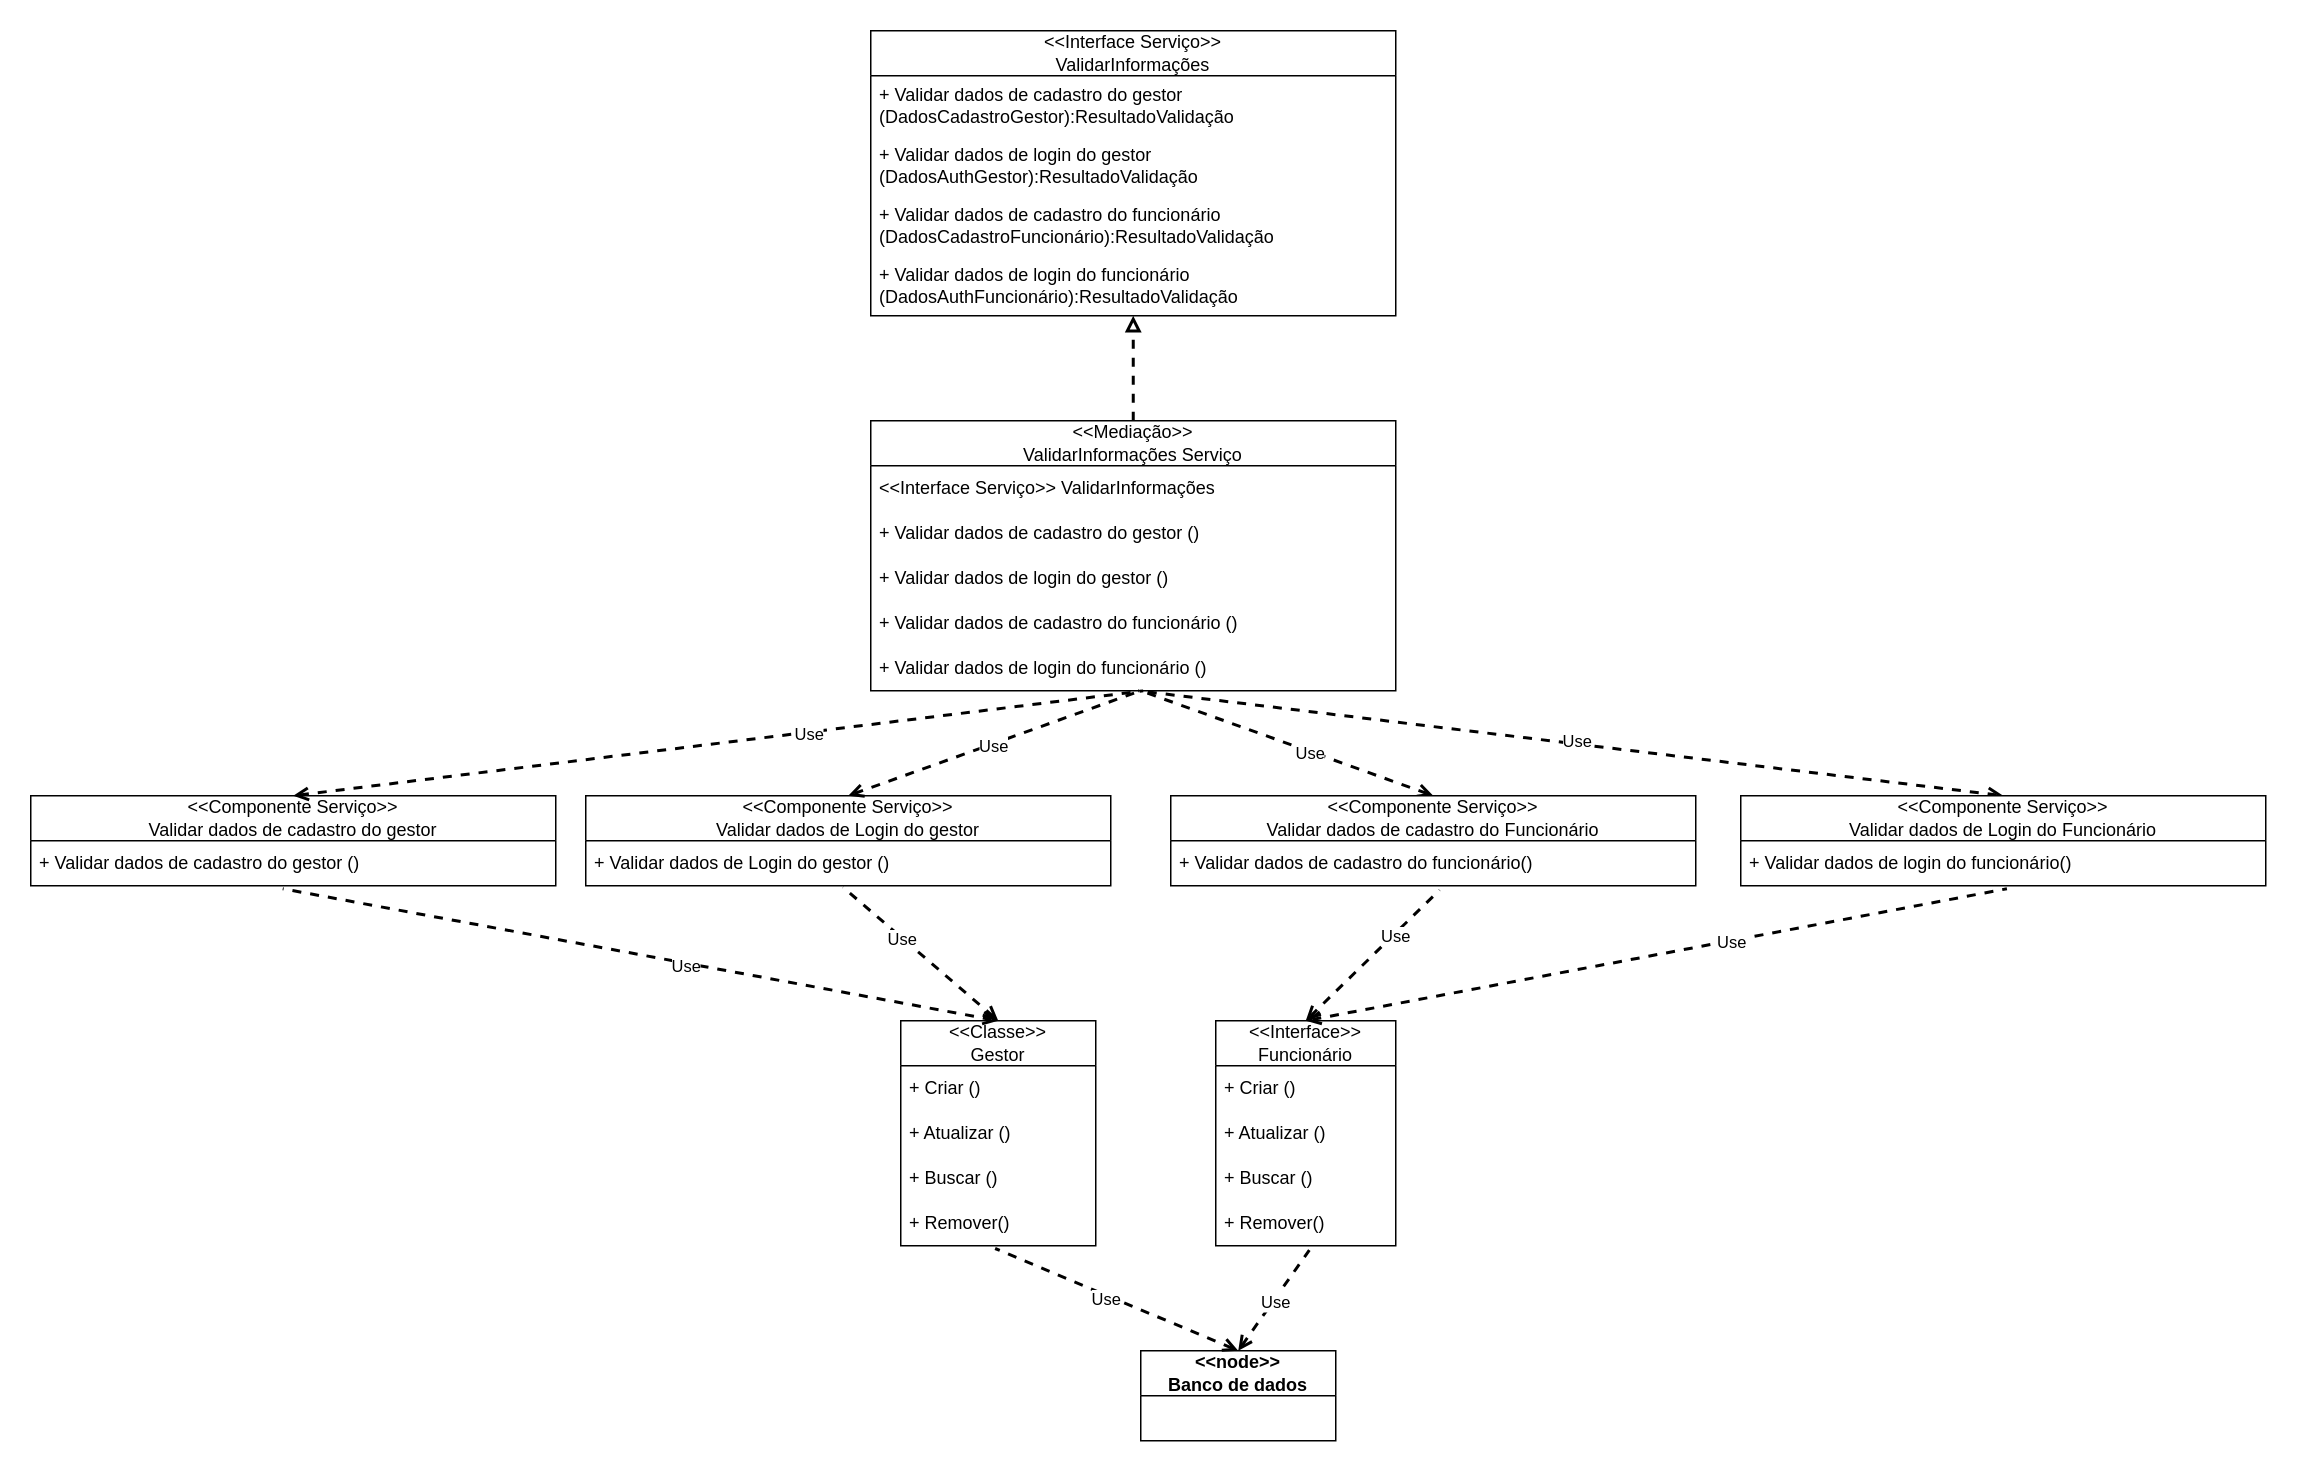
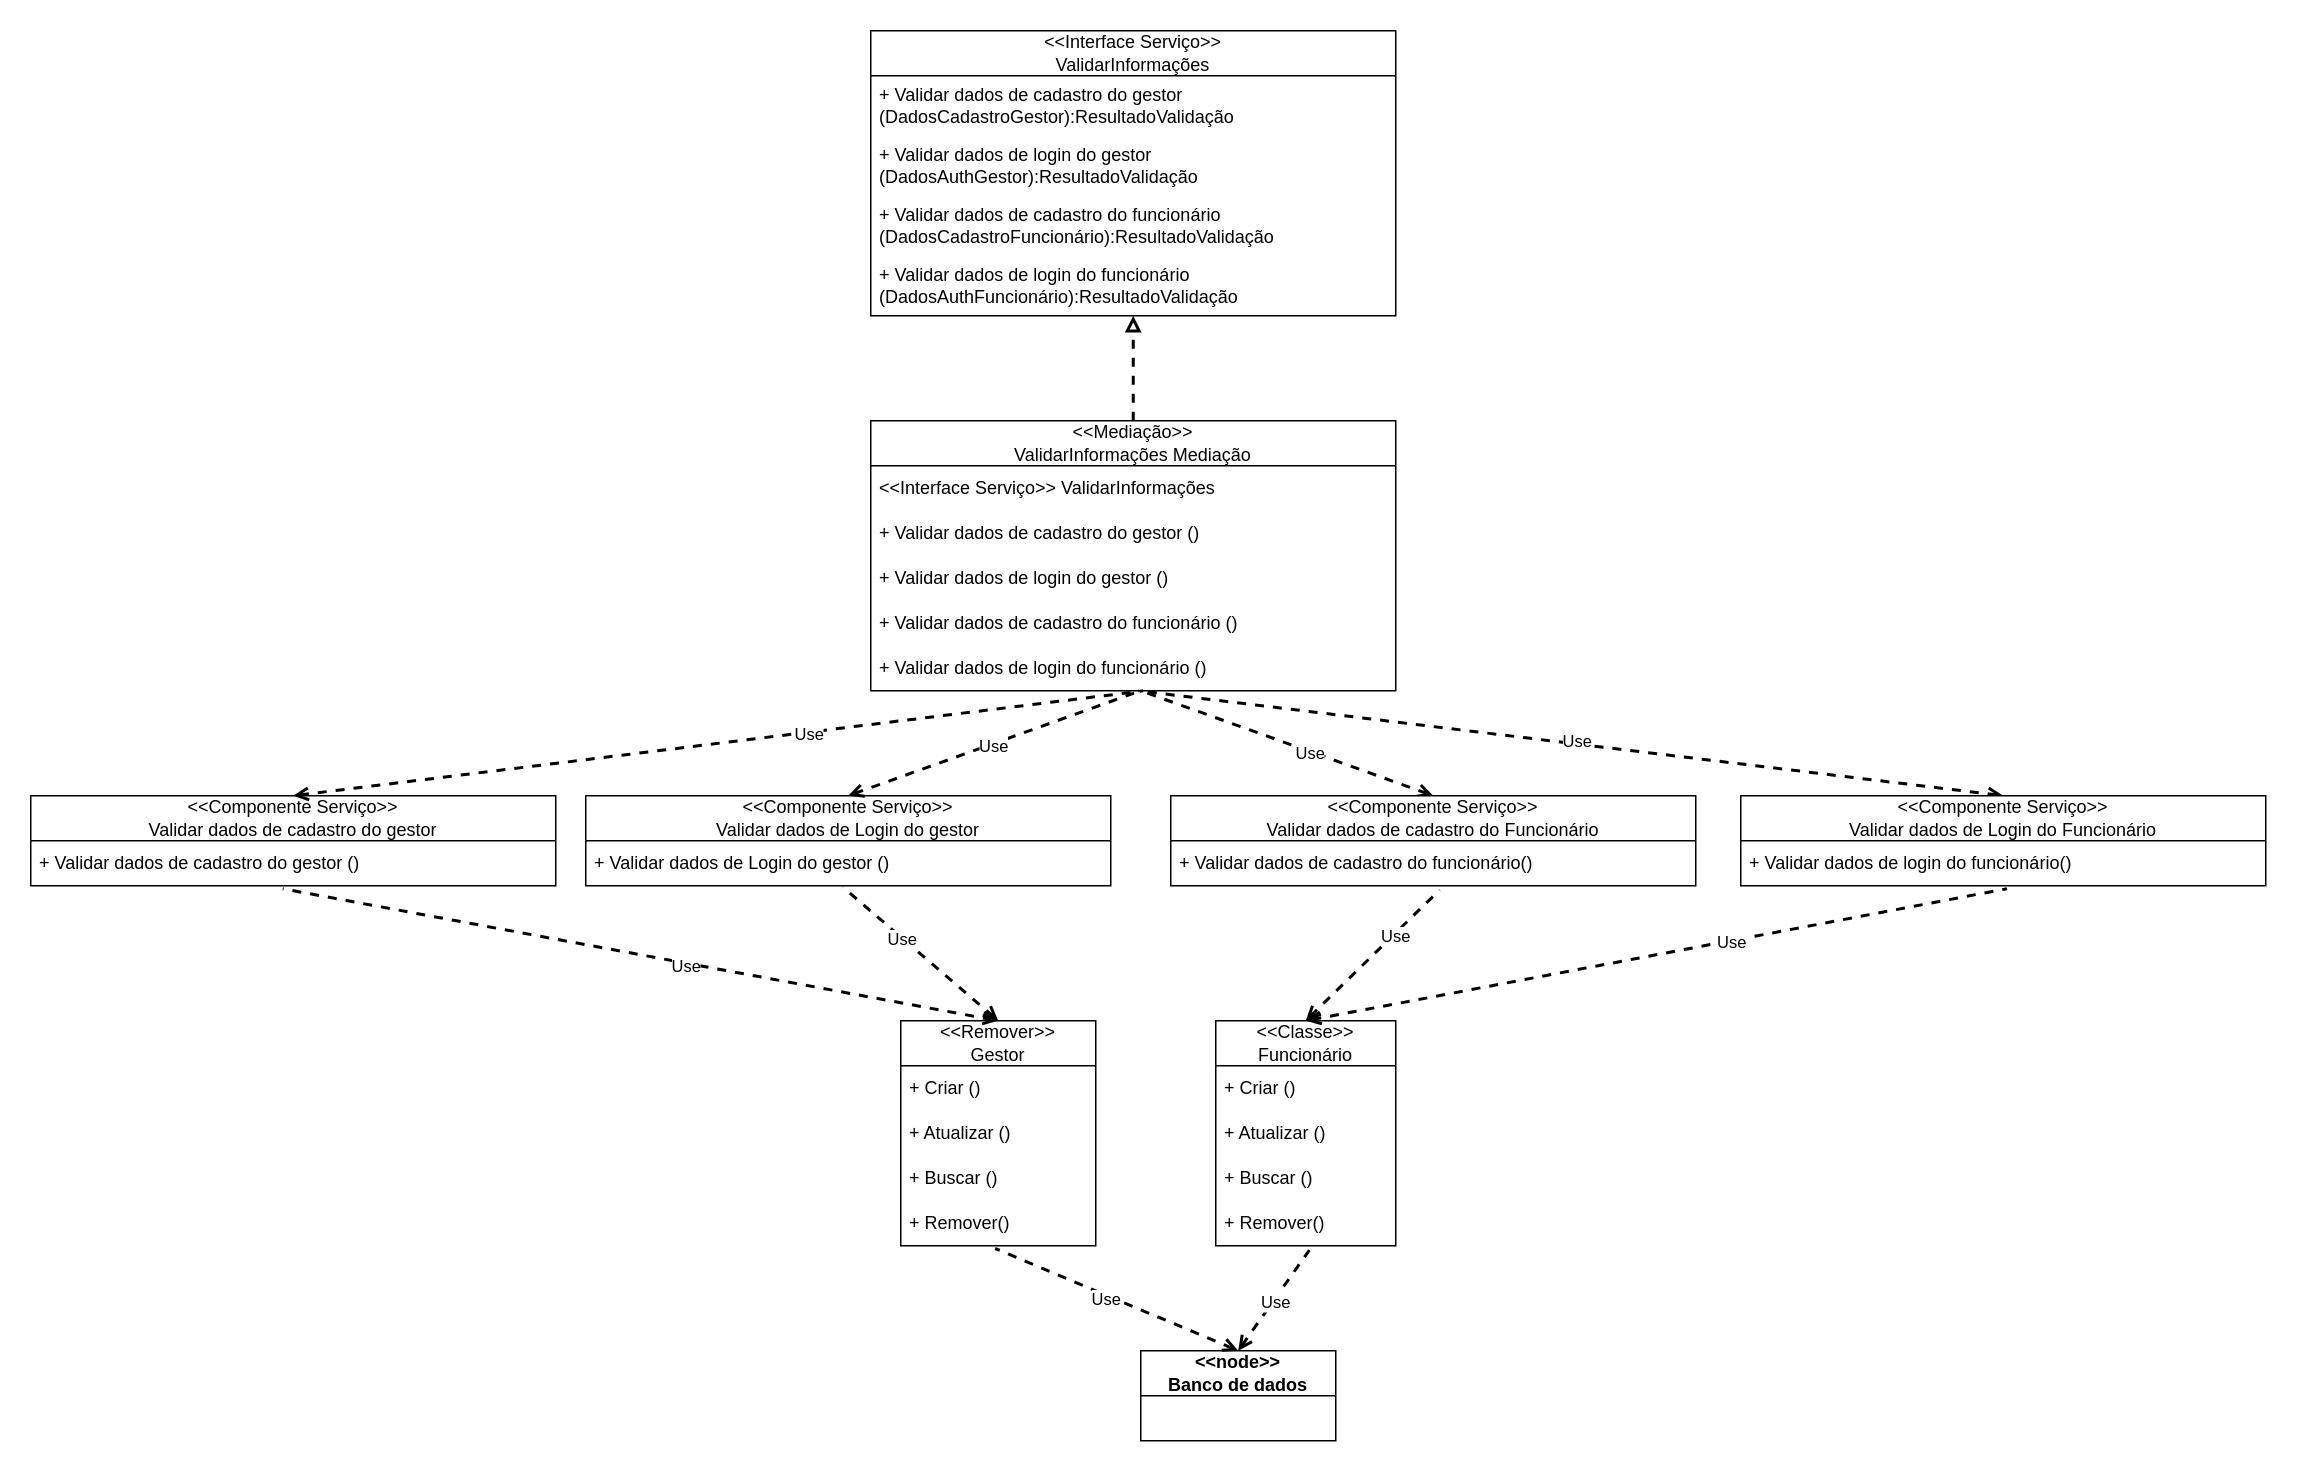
node "<<Mediação>> ValidarInformações Serviço": label "<<Mediação>> ValidarInformações Serviço" -> "<<Mediação>> ValidarInformações Mediação"
node "<<Classe>> Gestor": label "<<Classe>> Gestor" -> "<<Remover>> Gestor"
node "<<Interface>> Funcionário": label "<<Interface>> Funcionário" -> "<<Classe>> Funcionário"
